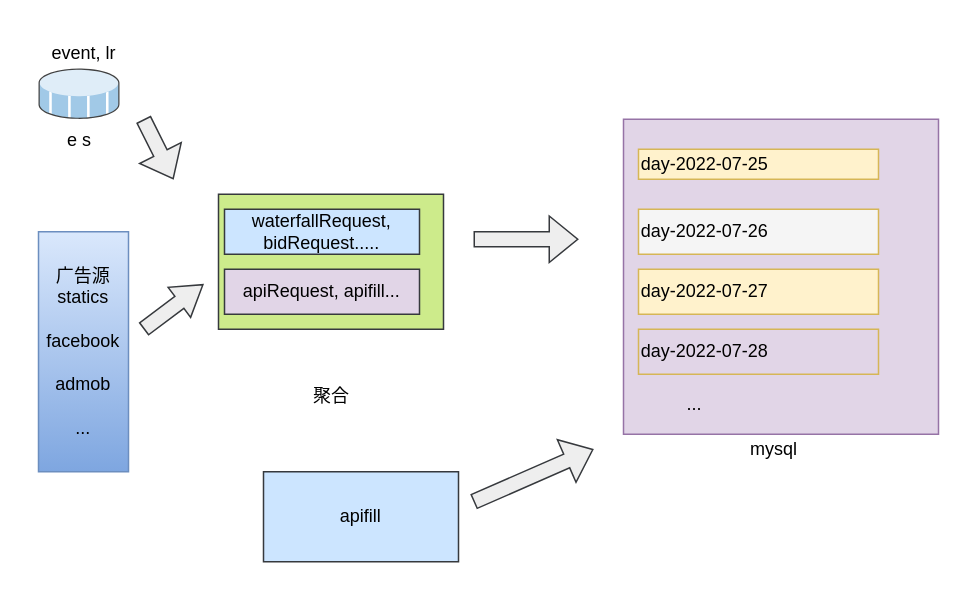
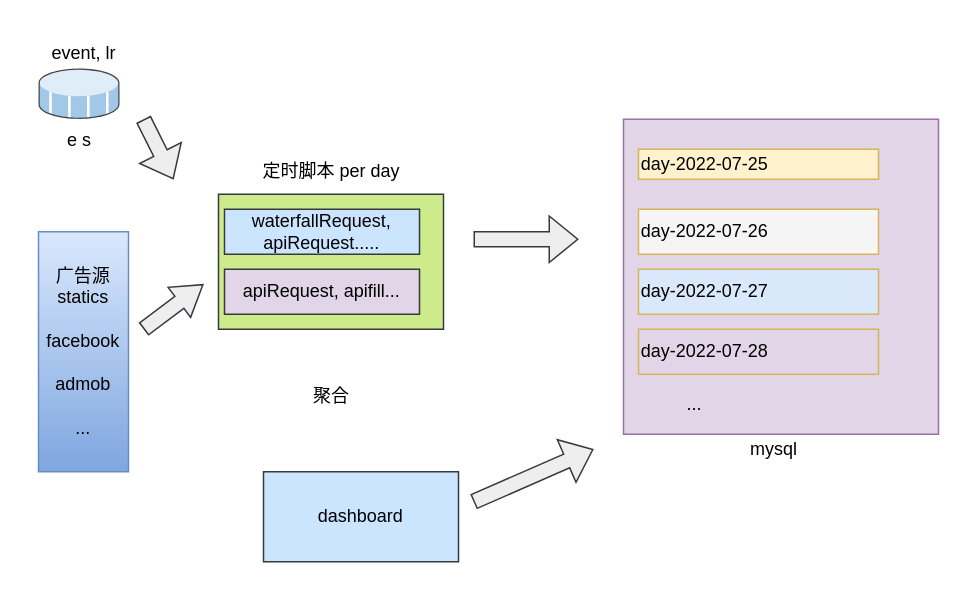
node "定时脚本 per day": added
node "waterfallRequest, bidRequest.....": label "waterfallRequest, bidRequest....." -> "waterfallRequest, apiRequest....."
node "day-2022-07-27": fillcolor #fff2cc -> #dae8fc
node "apifill": label "apifill" -> "dashboard"
